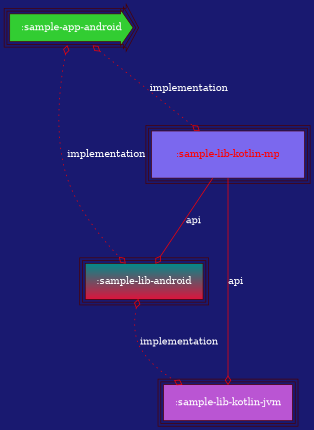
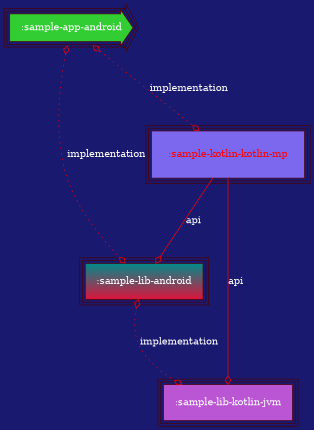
node ":sample-lib-kotlin-mp": label ":sample-lib-kotlin-mp" -> ":sample-kotlin-kotlin-mp"
